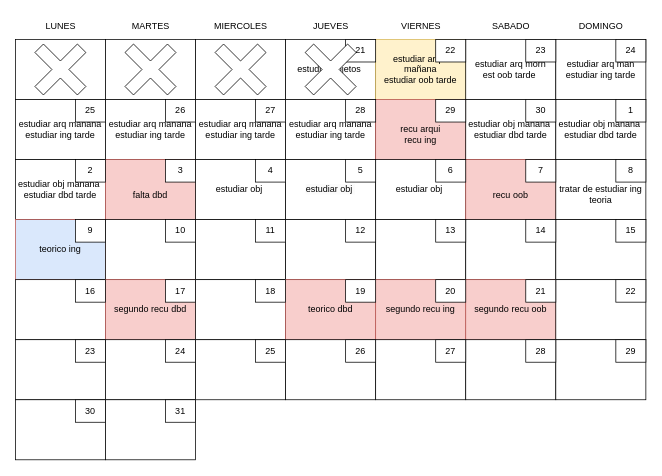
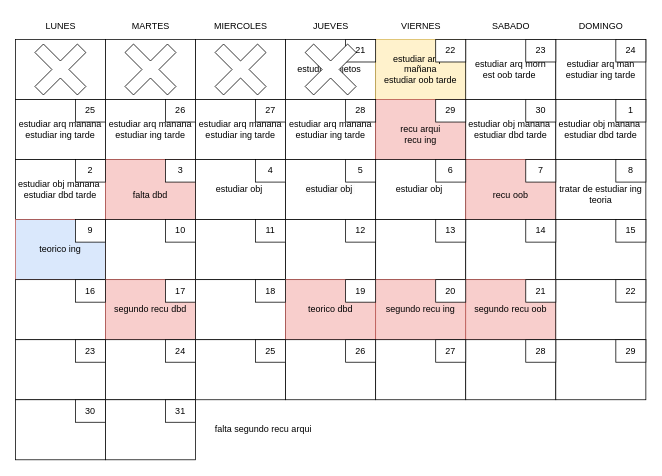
node "falta segundo recu arqui": added
